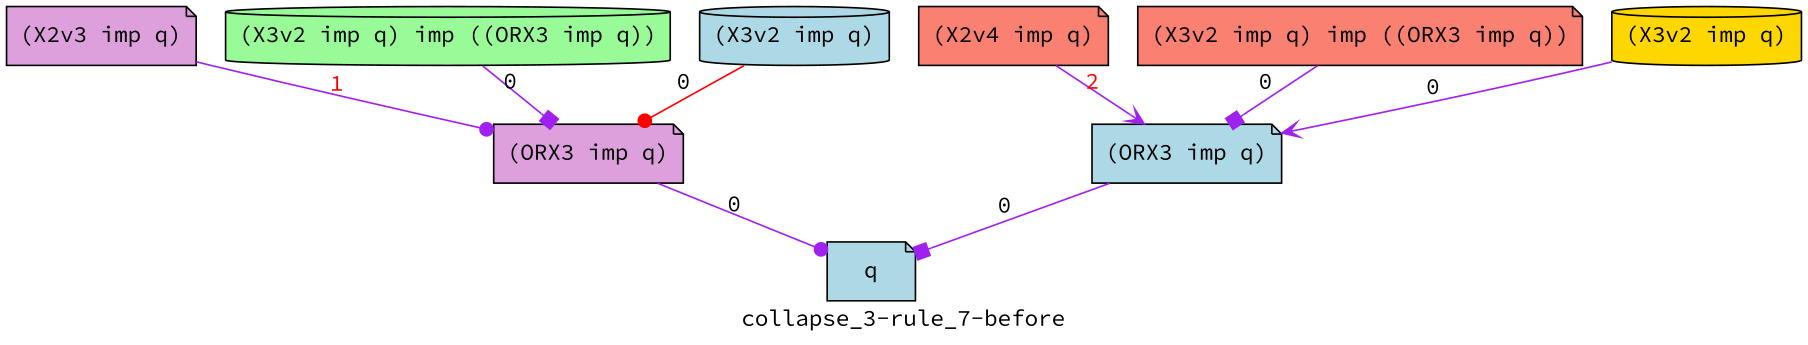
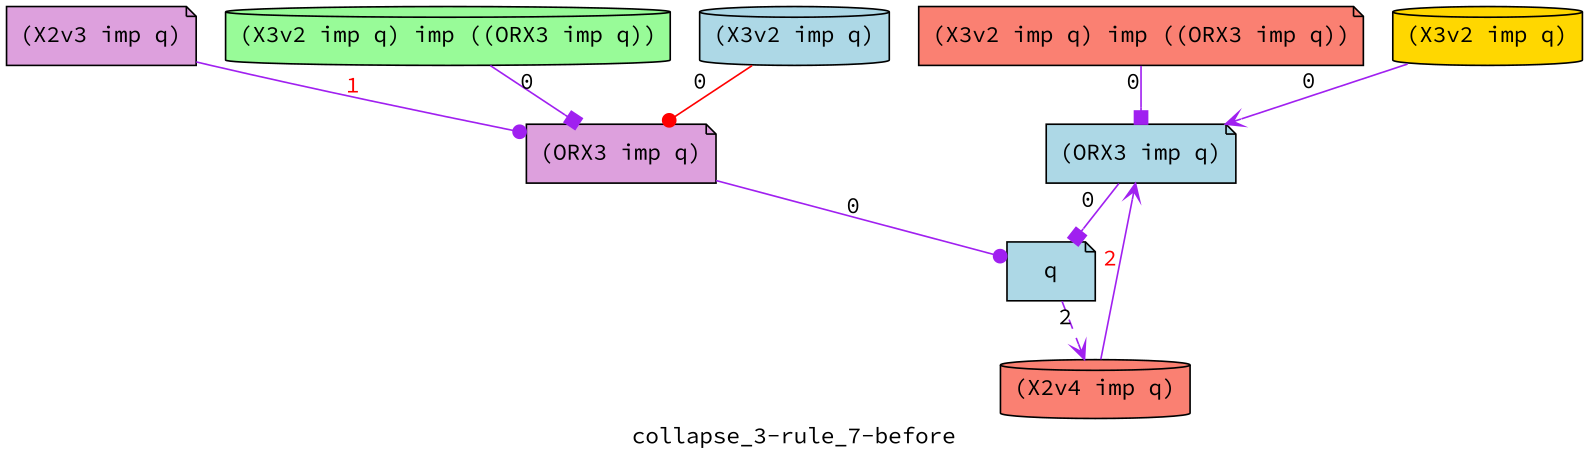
node "(X2v4 imp q)": shape note -> cylinder
edge "q" -> "(X2v4 imp q)": added, label "2"
